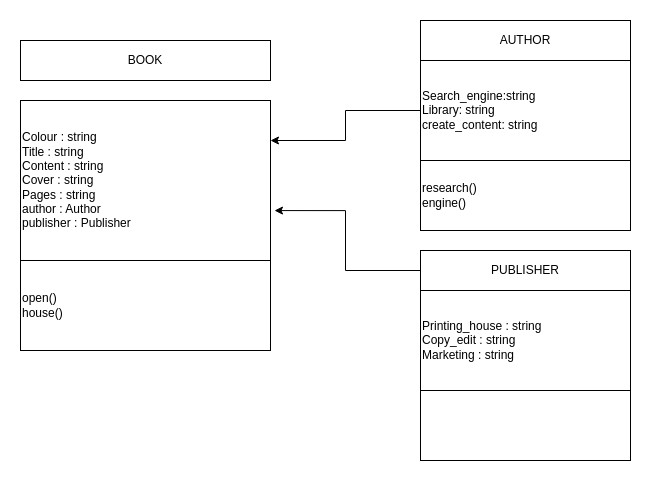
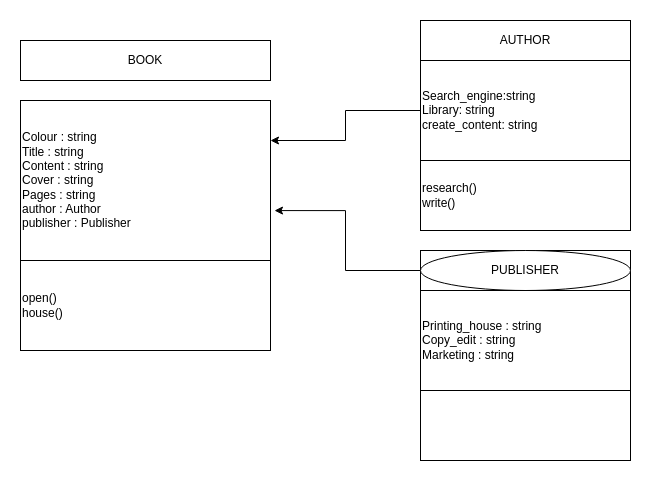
node "research() engine()": label "research() engine()" -> "research() write()"
node "PUBLISHER": shape rectangle -> ellipse
